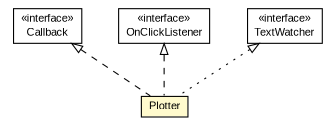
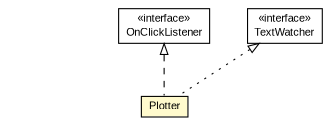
node "Callback": removed
